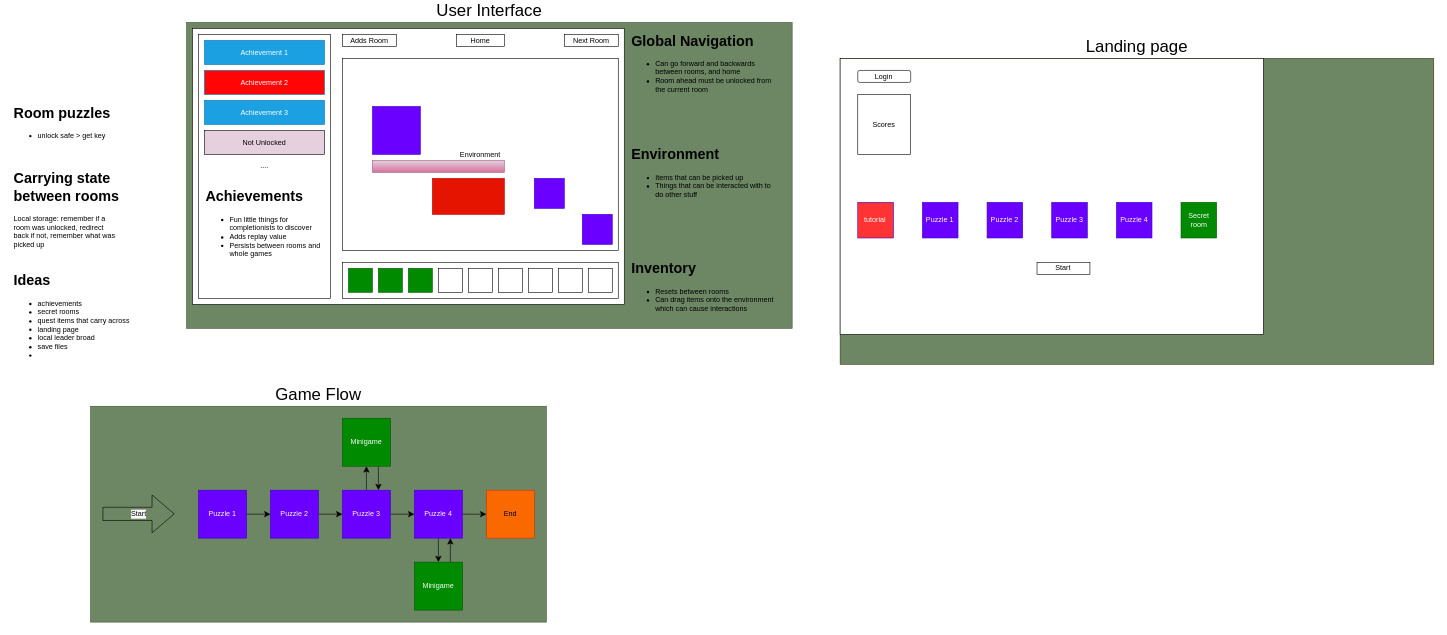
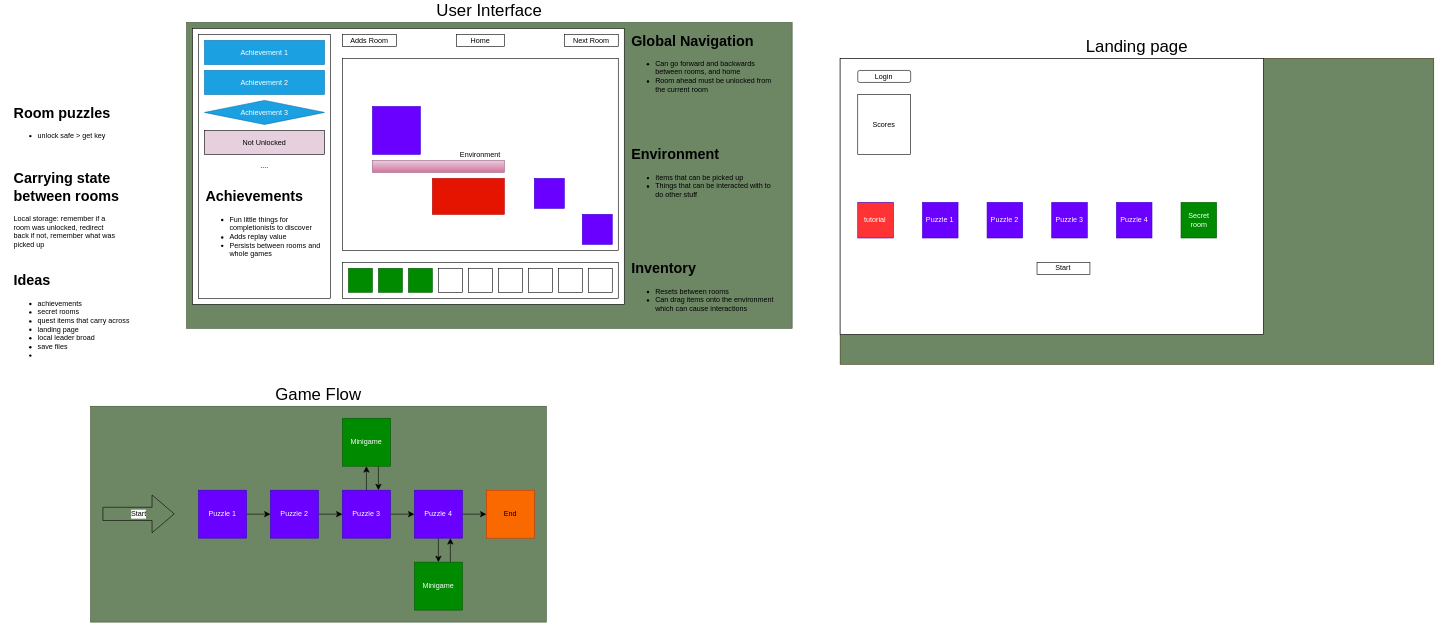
node "Achievement 2": fillcolor #ff0505 -> #1ba1e2
node "Achievement 3": shape rectangle -> diamond
